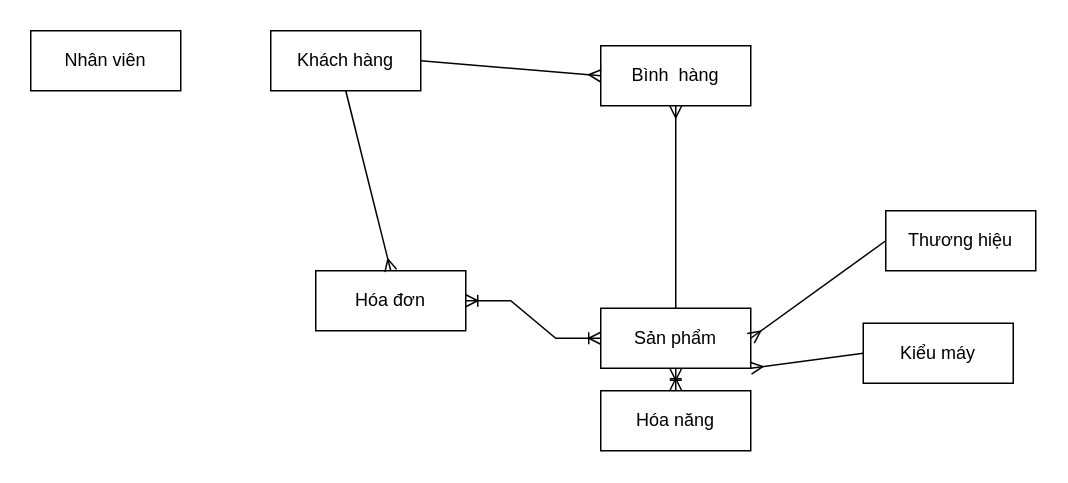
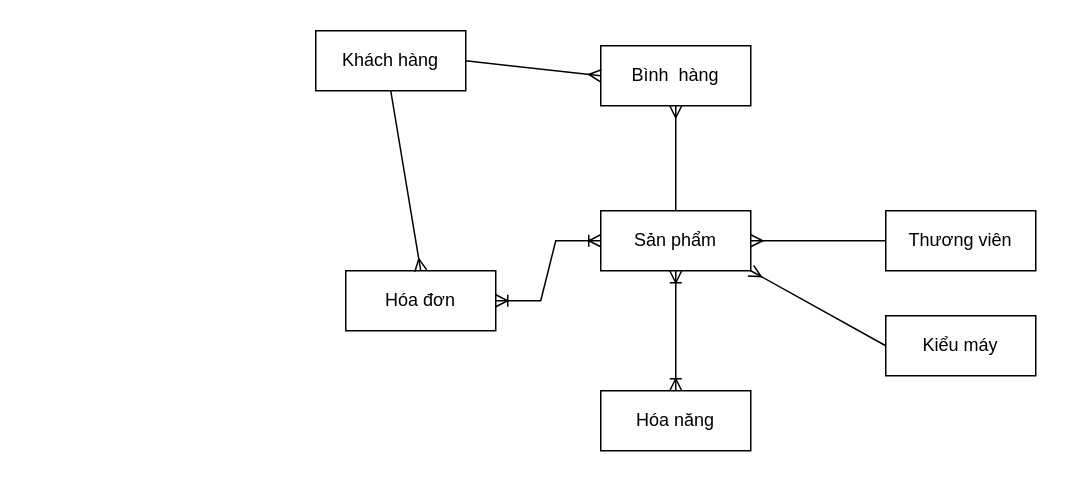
node "Nhân viên": removed
node "Khách hàng": moved (346, 61) -> (391, 61)
node "Thương hiệu": label "Thương hiệu" -> "Thương viên"
node "Hóa đơn": moved (391, 301) -> (421, 301)
node "Sản phẩm": moved (676, 338) -> (676, 241)
node "Kiểu máy": moved (938, 353) -> (961, 346)
